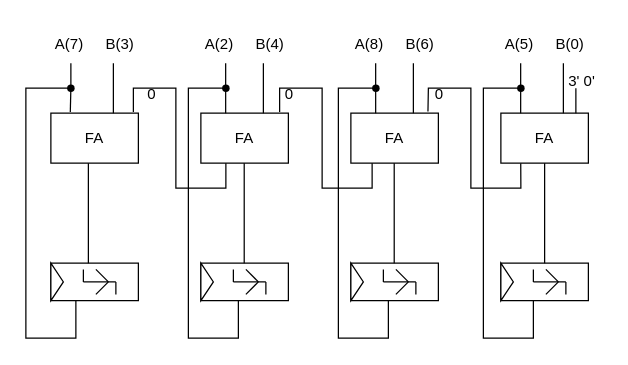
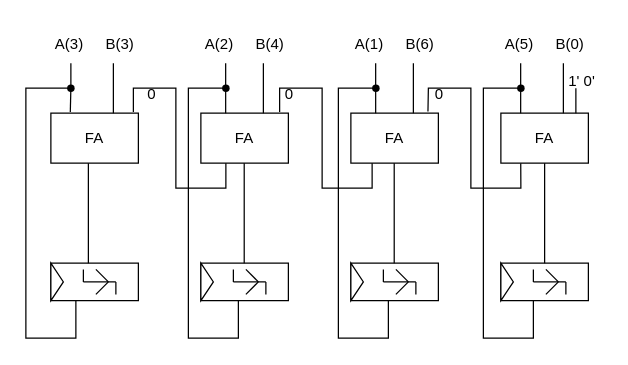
node "A(7)": label "A(7)" -> "A(3)"
node "A(8)": label "A(8)" -> "A(1)"
node "3' 0'": label "3' 0'" -> "1' 0'"
